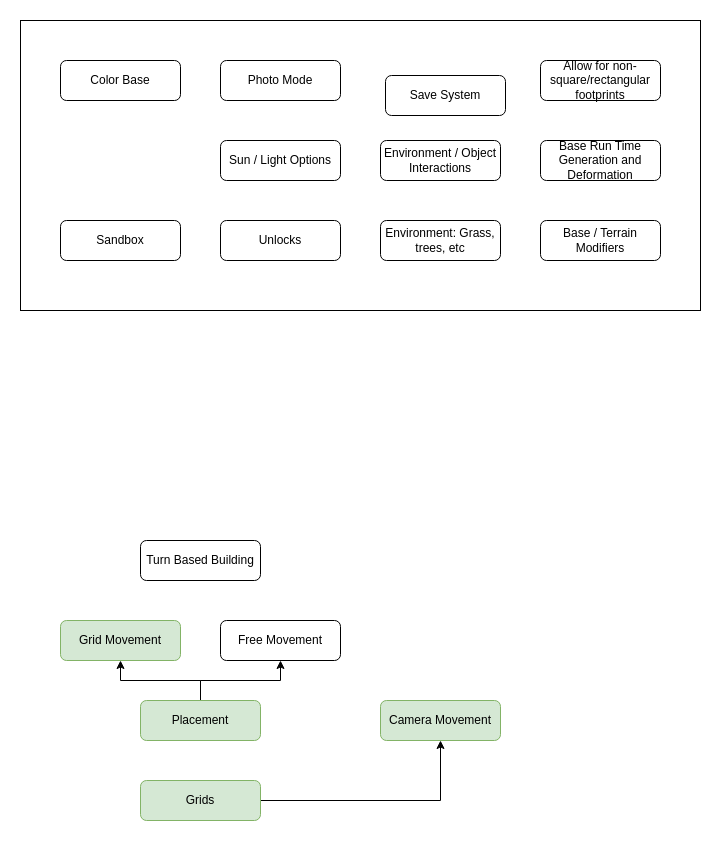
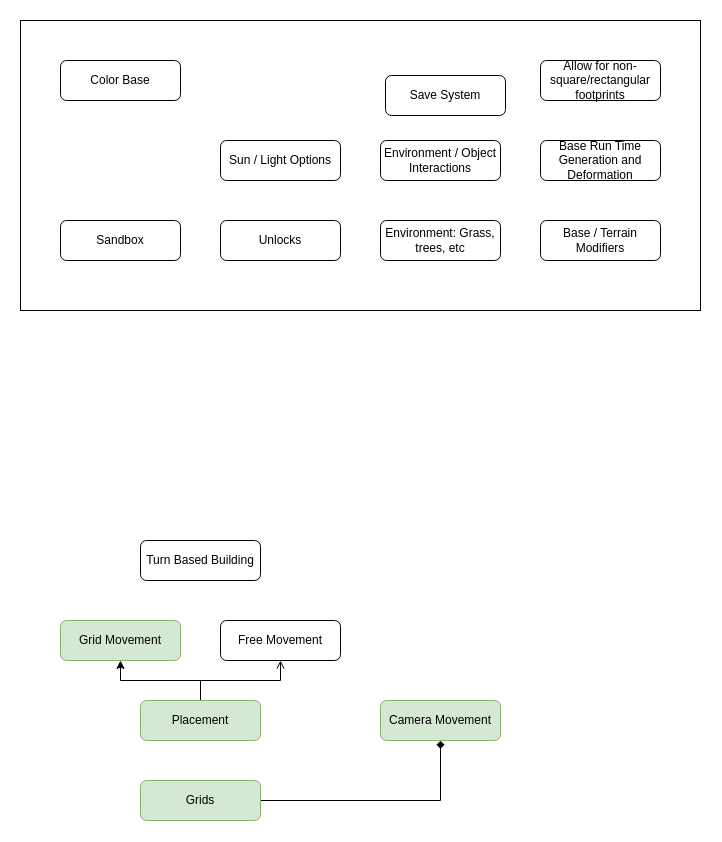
node "Photo Mode": removed
edge "Placement" -> "Free Movement": arrowhead classic -> open
edge "Grids" -> "Camera Movement": arrowhead classic -> diamond
